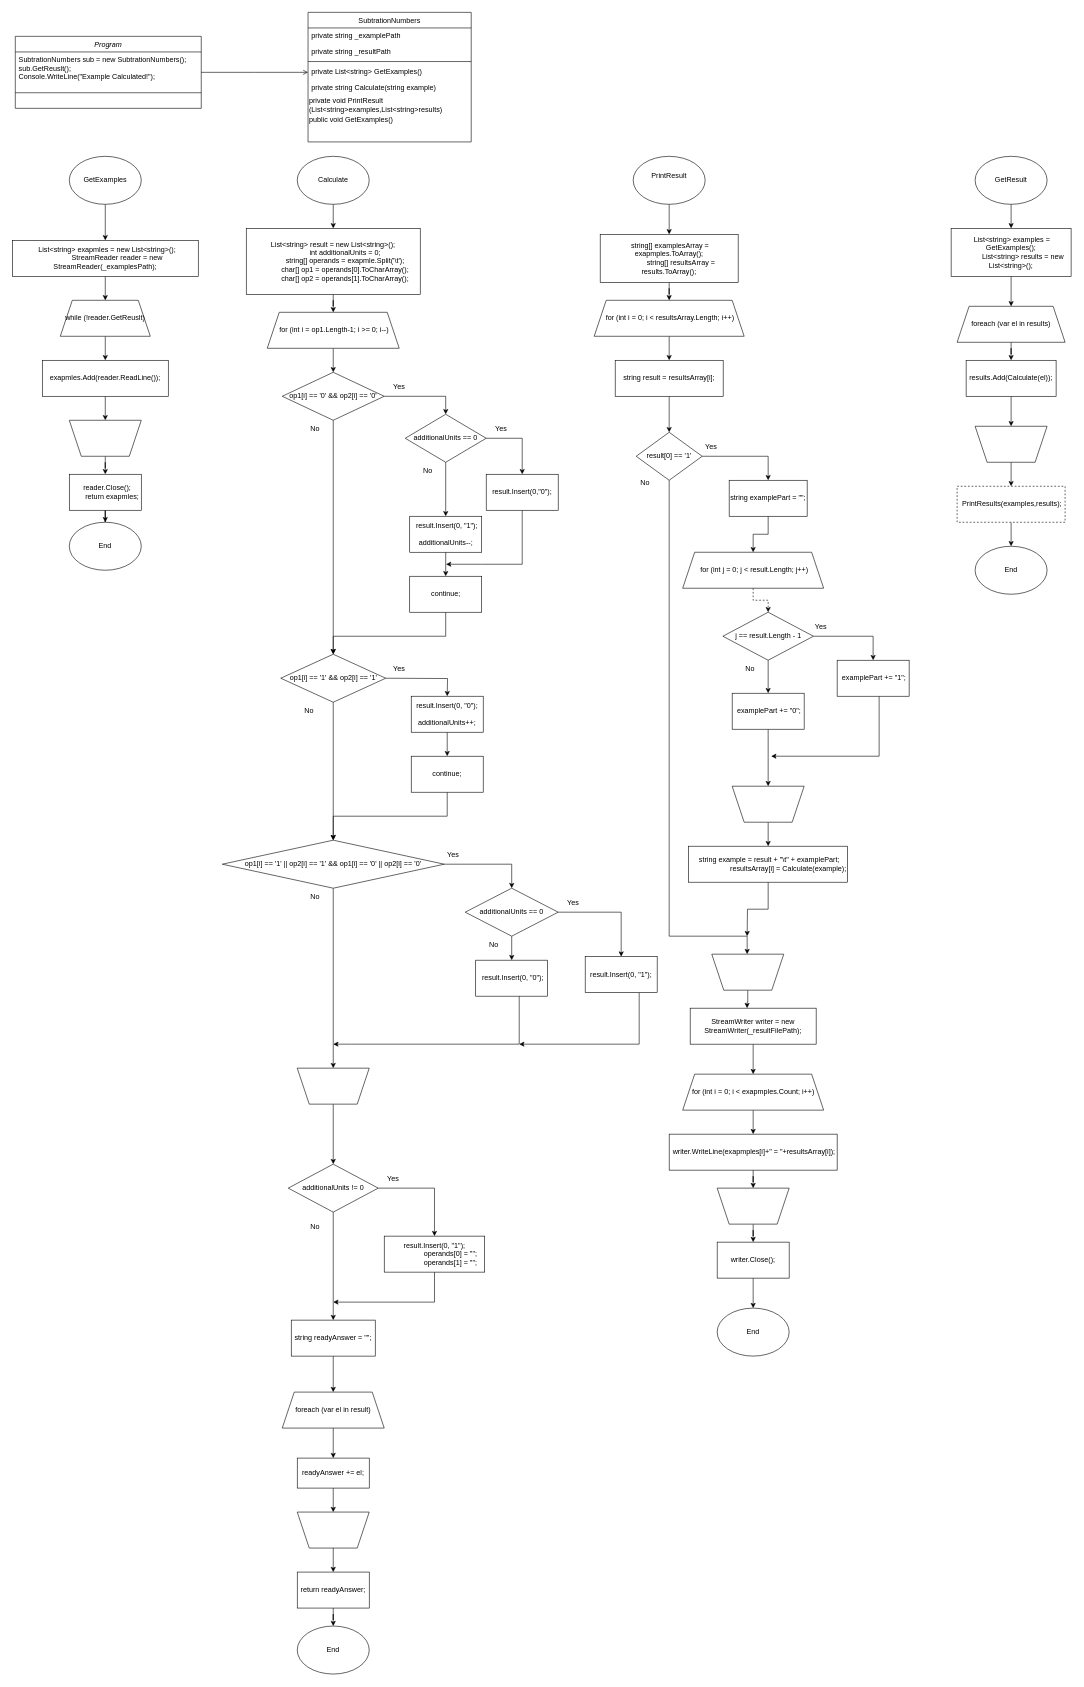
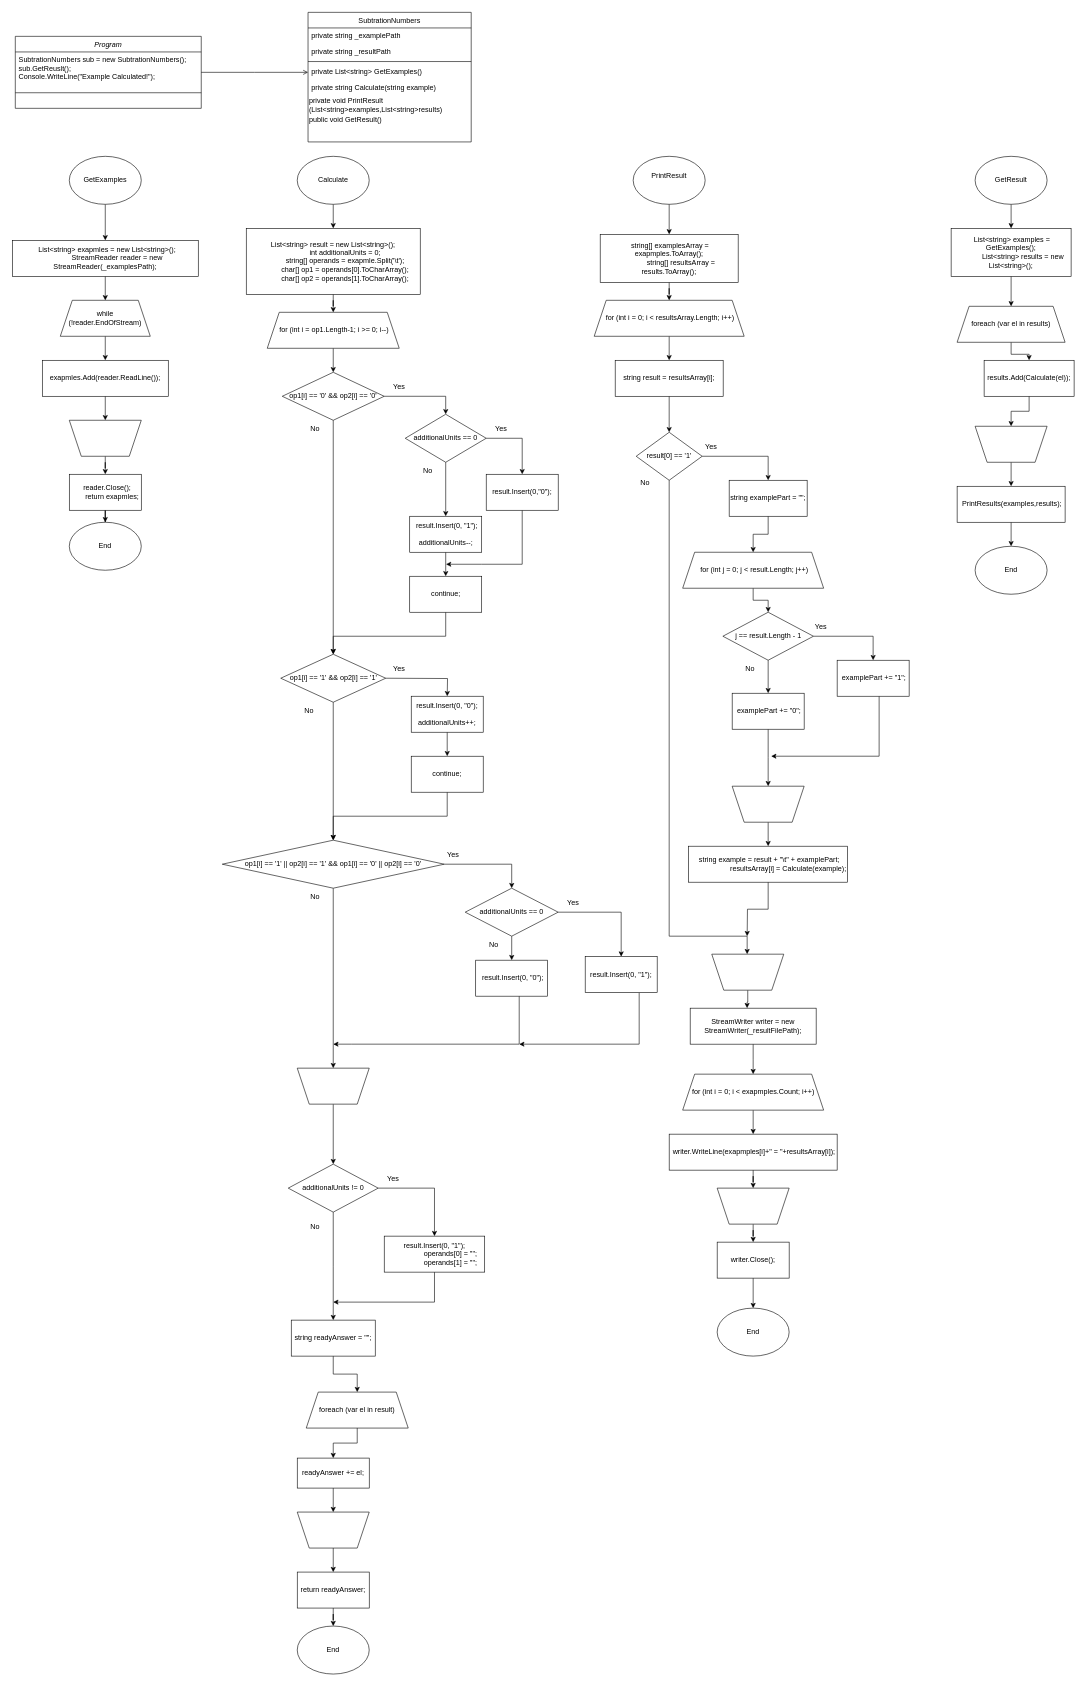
node "public void GetExamples()": label "public void GetExamples()" -> "public void GetResult()"
node "while (!reader.GetReuslt)": label "while (!reader.GetReuslt)" -> "while (!reader.EndOfStream)"
node "results.Add(Calculate(el));": moved (1011, 378) -> (1029, 378)
node "PrintResults(examples,results);": style dashed -> solid
edge "for (int j = 0; j < result.Length; j++)" -> "j == result.Length - 1": style dashed -> solid
node "foreach (var el in result)": moved (333, 1410) -> (357, 1410)
